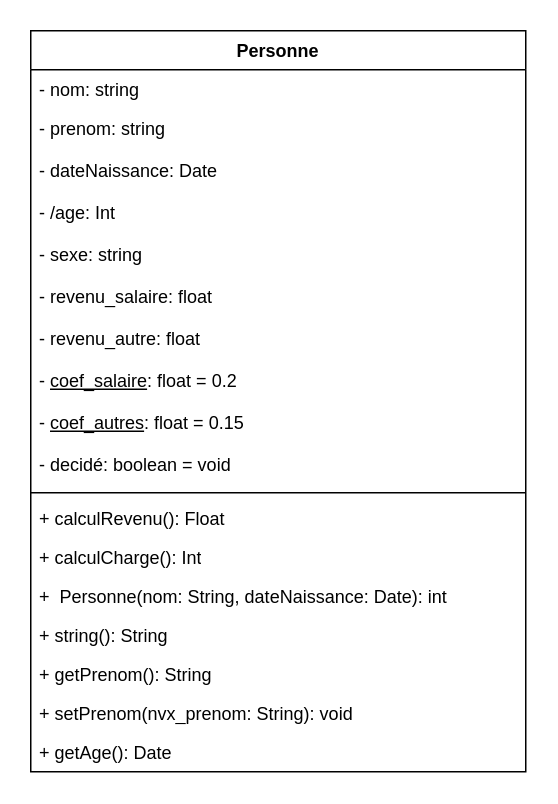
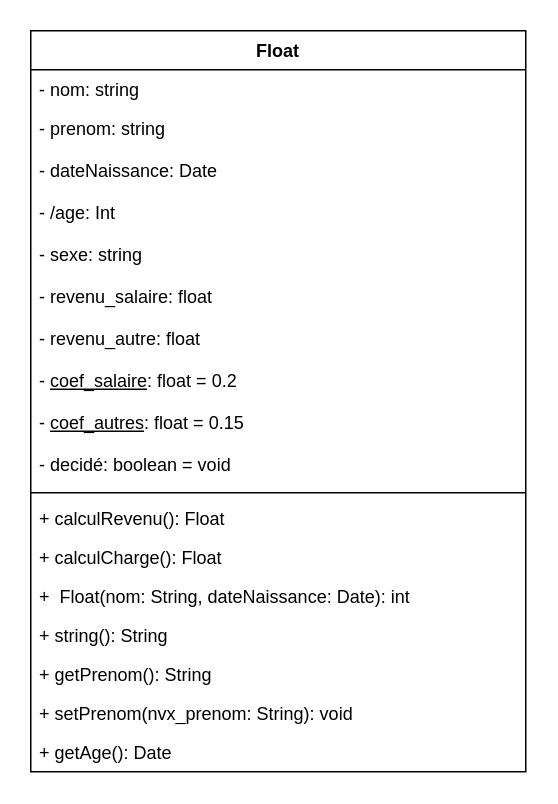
node "Personne": label "Personne" -> "Float"
node "+ calculCharge(): Int": label "+ calculCharge(): Int" -> "+ calculCharge(): Float"
node "+ Personne(nom: String, dateNaissance: Date): int": label "+ Personne(nom: String, dateNaissance: Date): int" -> "+ Float(nom: String, dateNaissance: Date): int"
